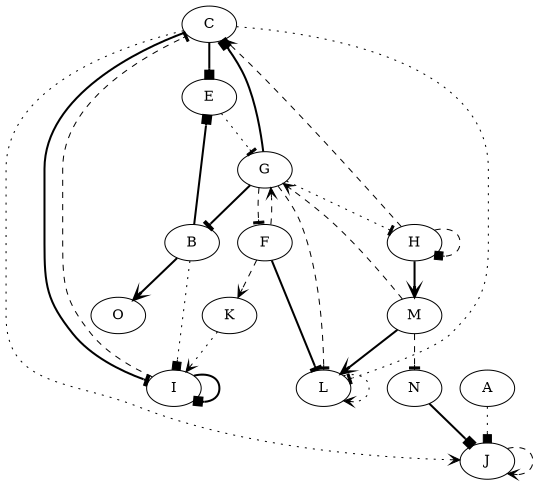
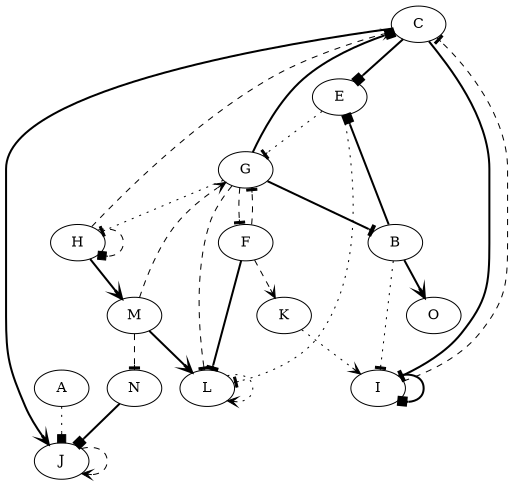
edge "C" -> "L": now "E" -> "L"
edge "F" -> "G": arrowhead vee -> tee
edge "B" -> "I": arrowhead box -> tee
edge "C" -> "J": style dotted -> bold
